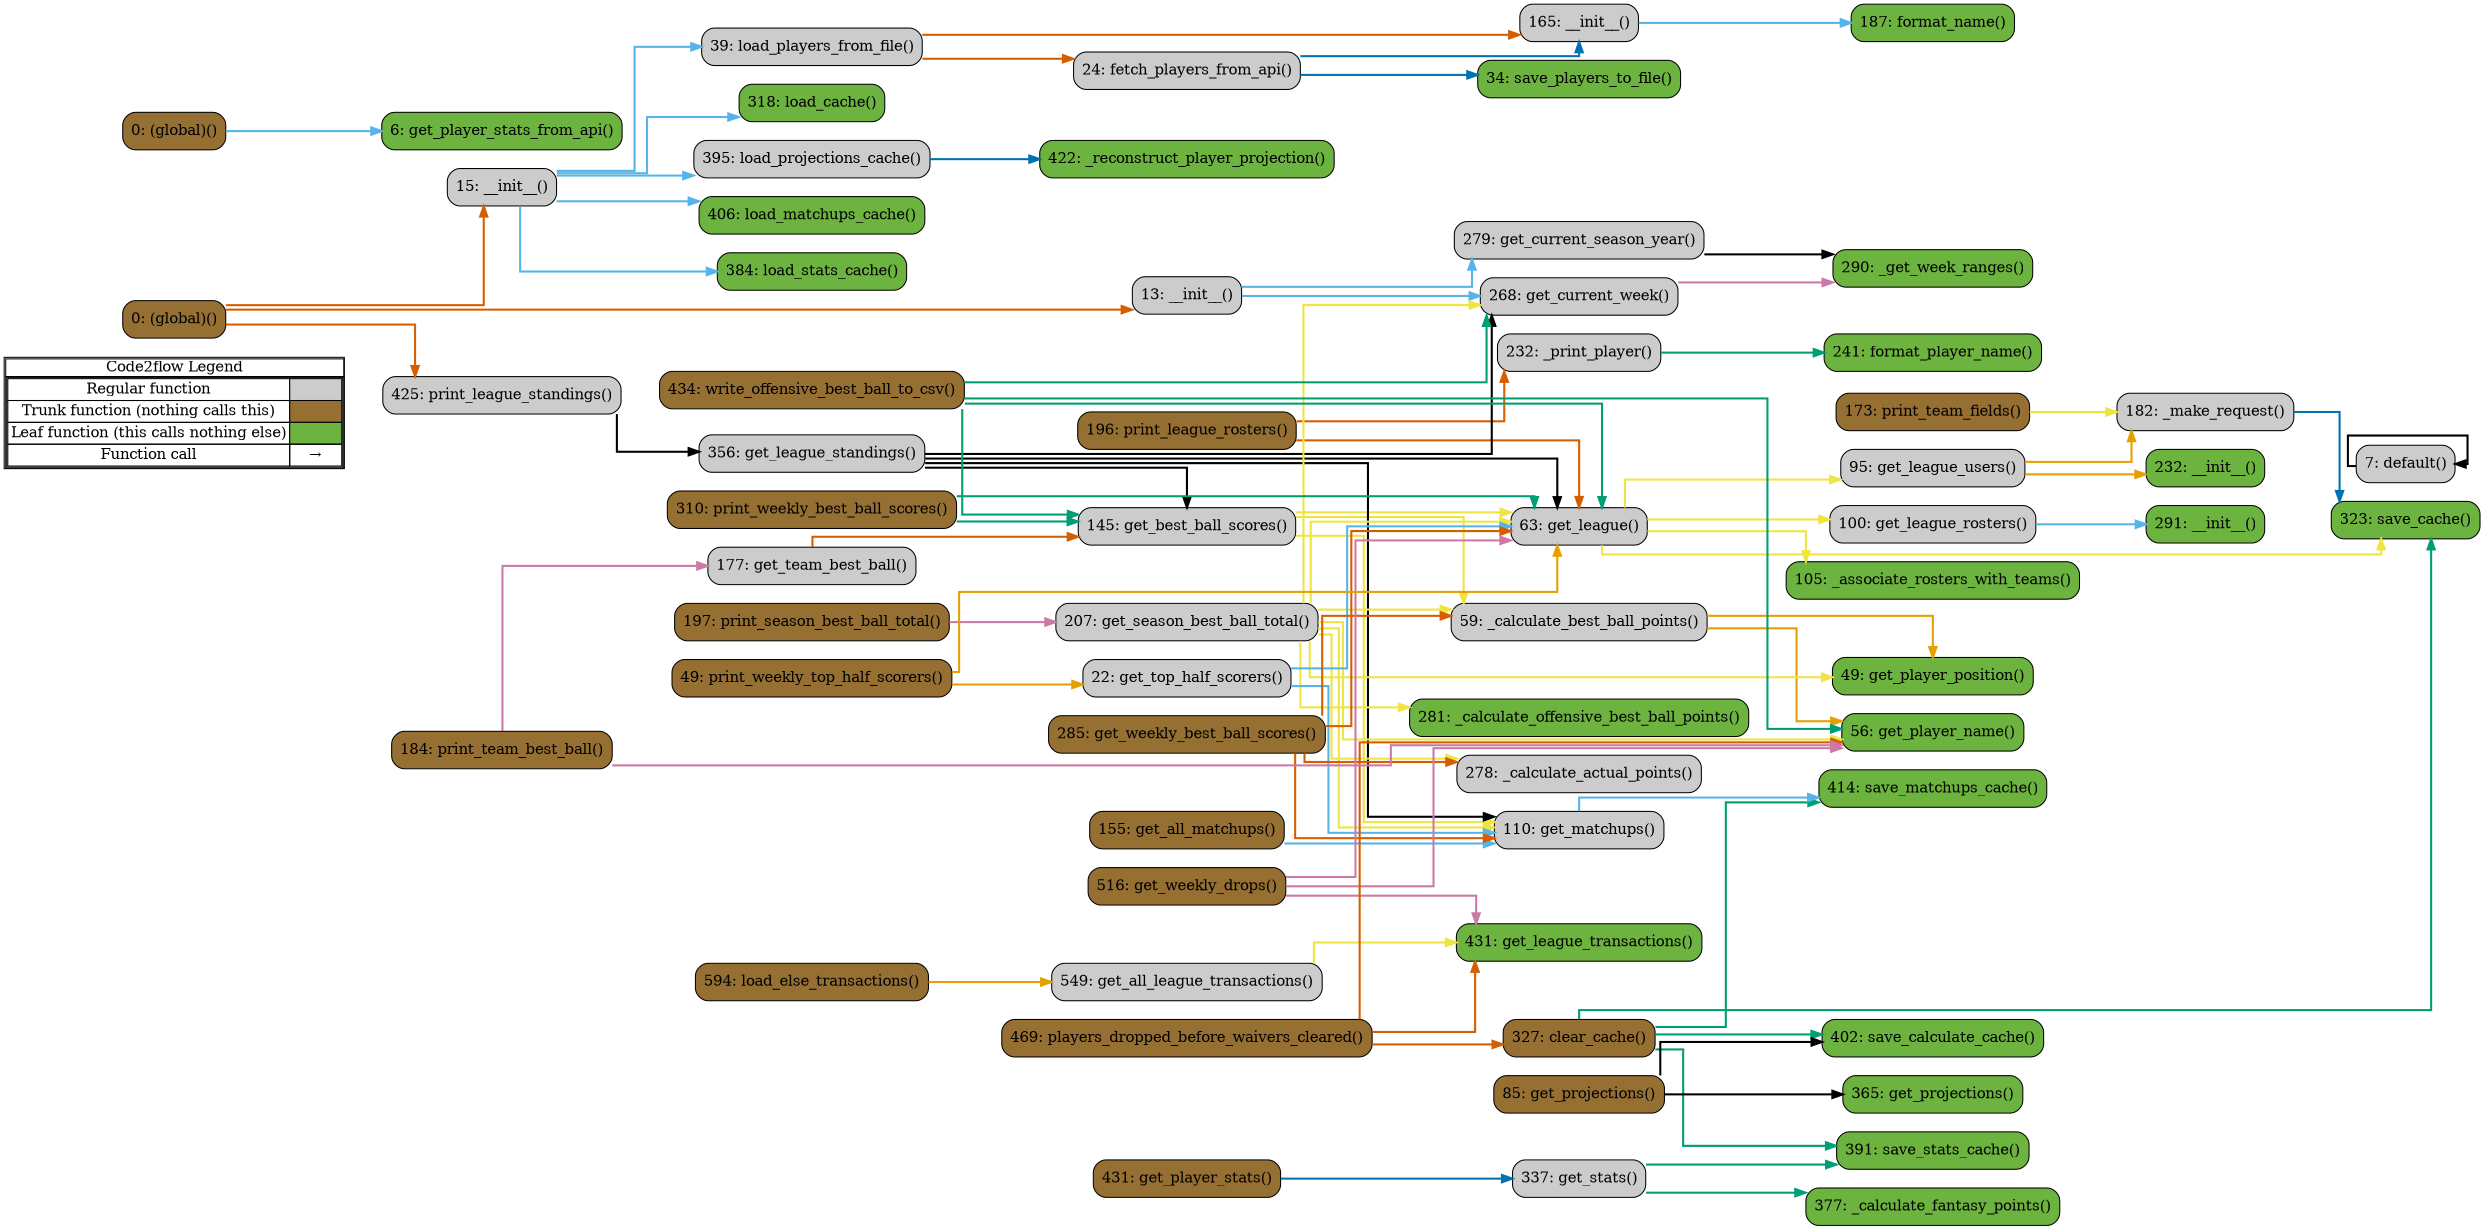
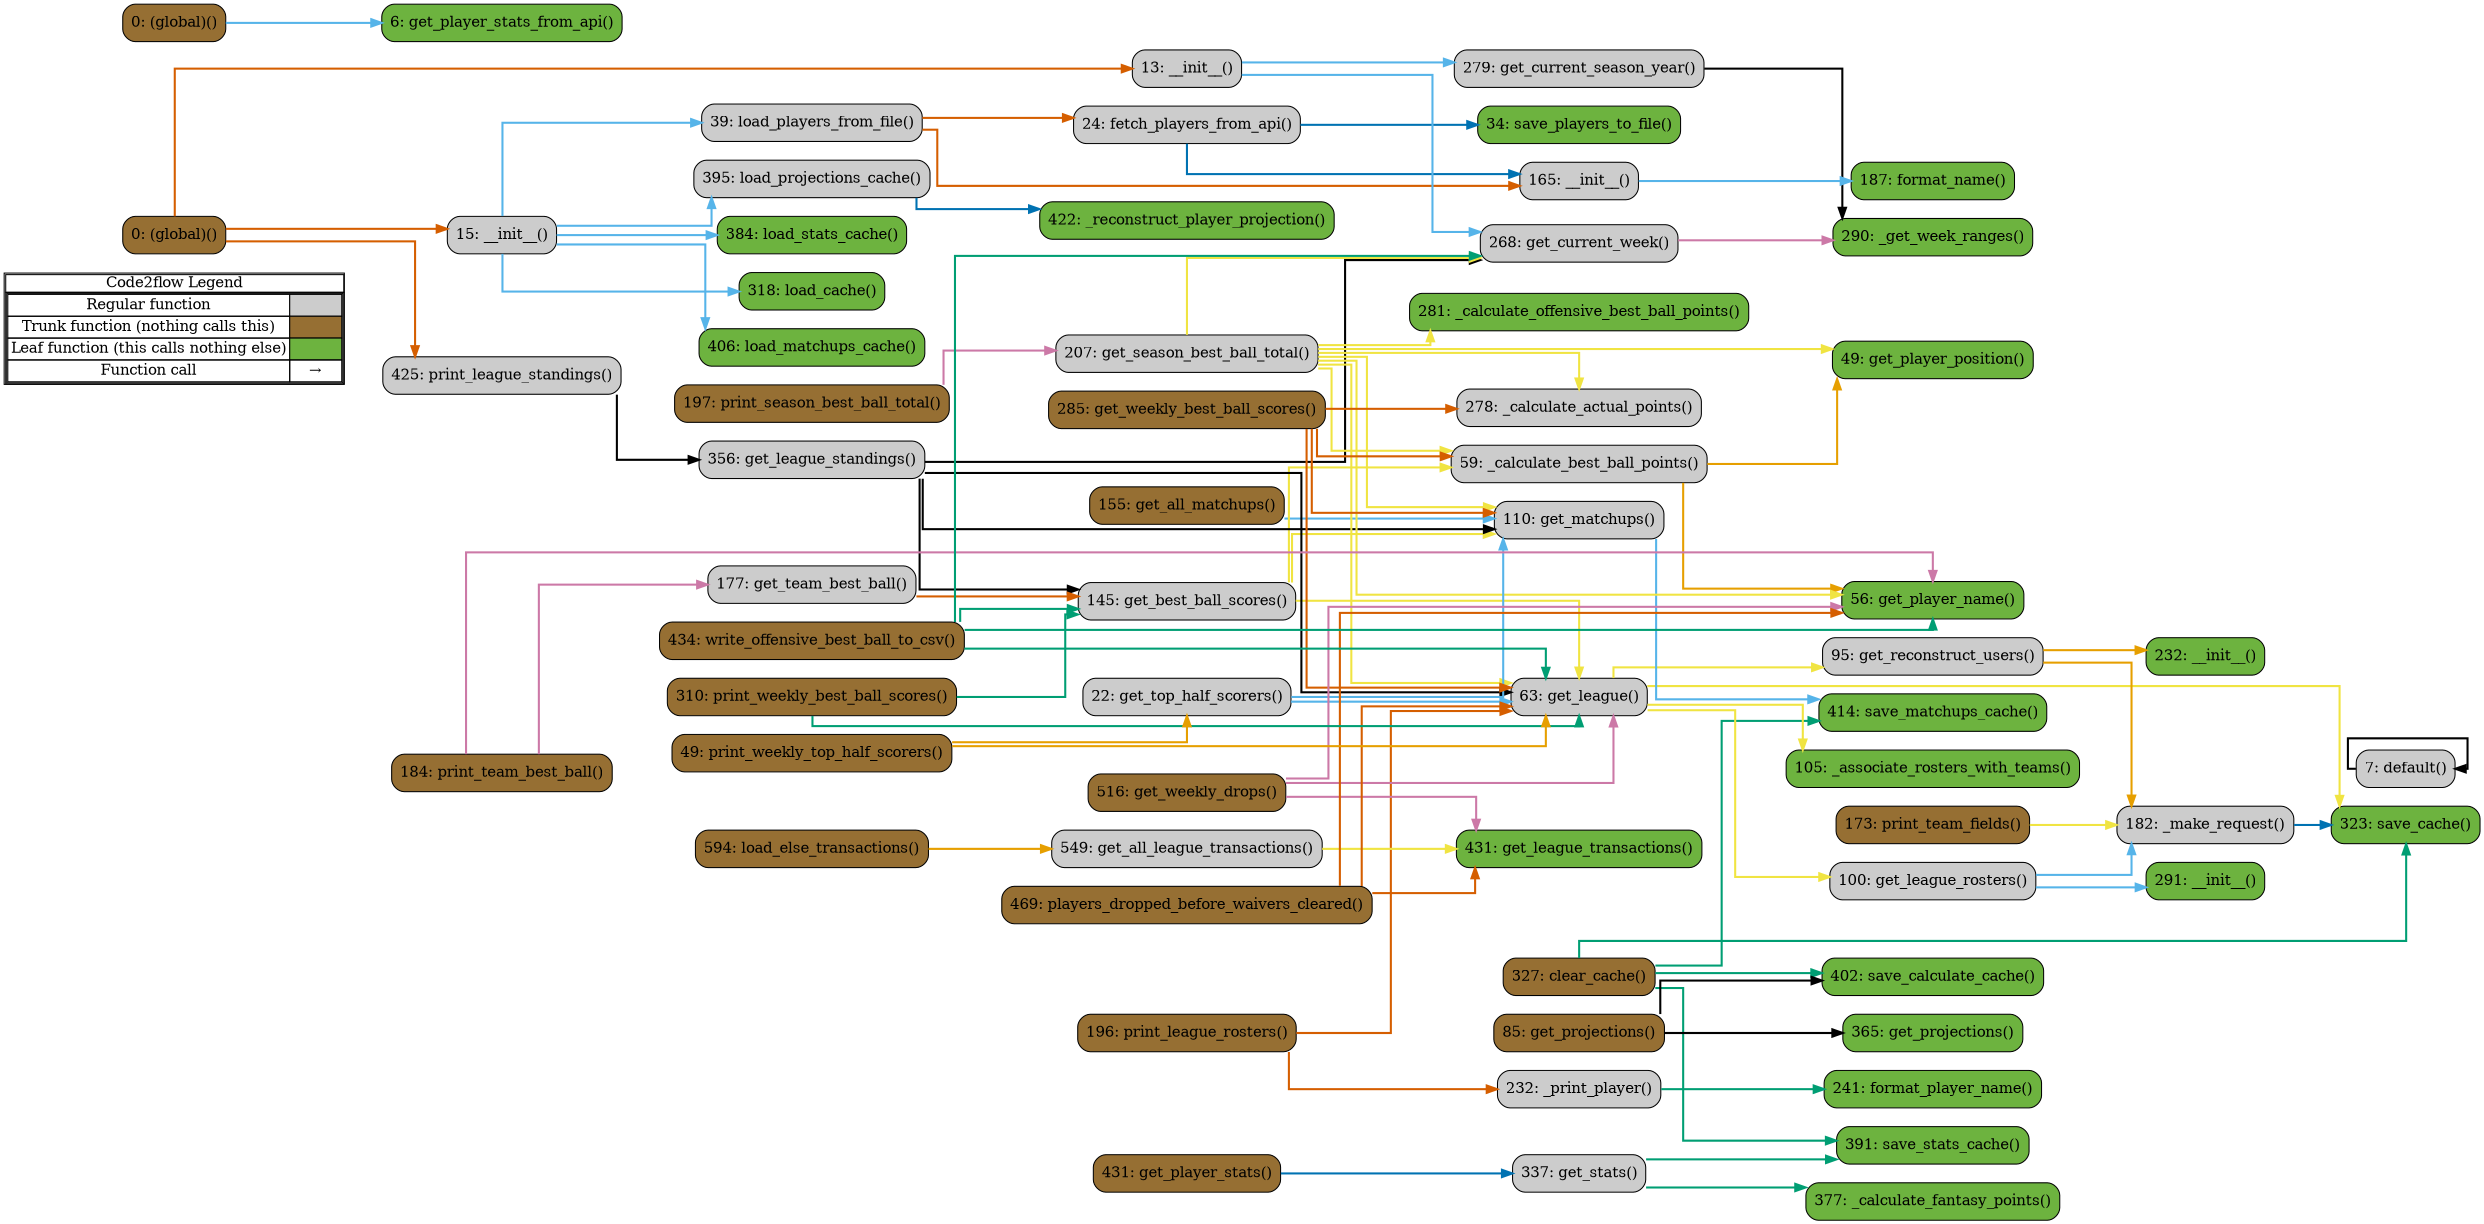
node "95: get_league_users()": label "95: get_league_users()" -> "95: get_reconstruct_users()"
edge "100: get_league_rosters()" -> "182: _make_request()": added
edge "469: players_dropped_before_waivers_cleared()" -> "327: clear_cache()": now "469: players_dropped_before_waivers_cleared()" -> "63: get_league()"
